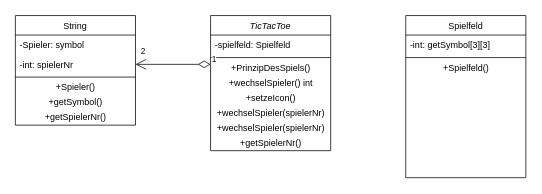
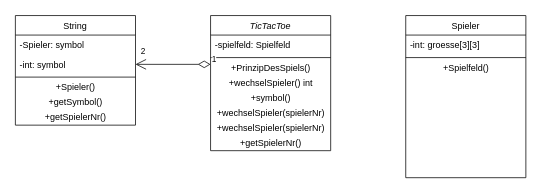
node "Spielfeld": label "Spielfeld" -> "Spieler"
node "-int: getSymbol[3][3]": label "-int: getSymbol[3][3]" -> "-int: groesse[3][3]"
node "-int: spielerNr": label "-int: spielerNr" -> "-int: symbol"
node "+setzeIcon()": label "+setzeIcon()" -> "+symbol()"
